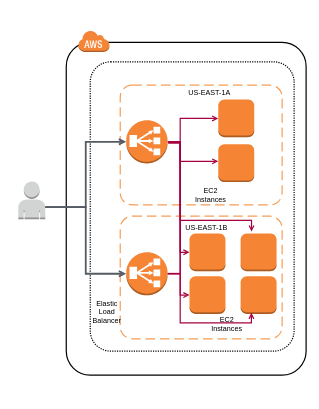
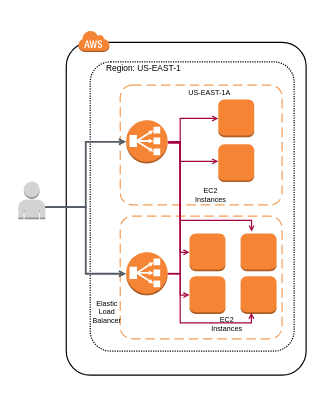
node "Region: US-EAST-1": added
node "US-EAST-1B": removed
